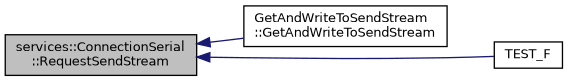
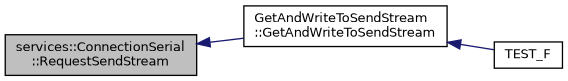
edge "TEST_F" -> "services::ConnectionSerial ::RequestSendStream": now "TEST_F" -> "GetAndWriteToSendStream ::GetAndWriteToSendStream"
